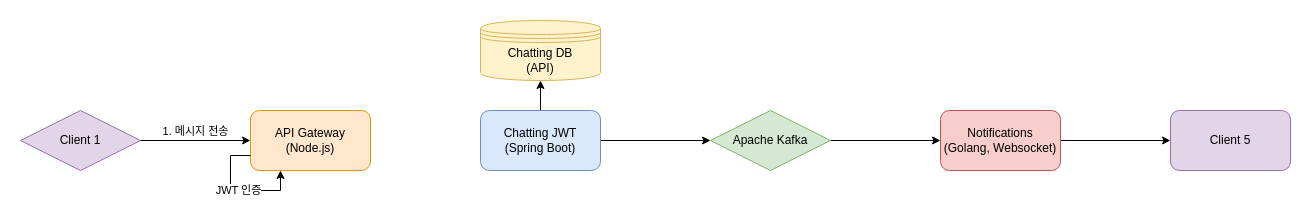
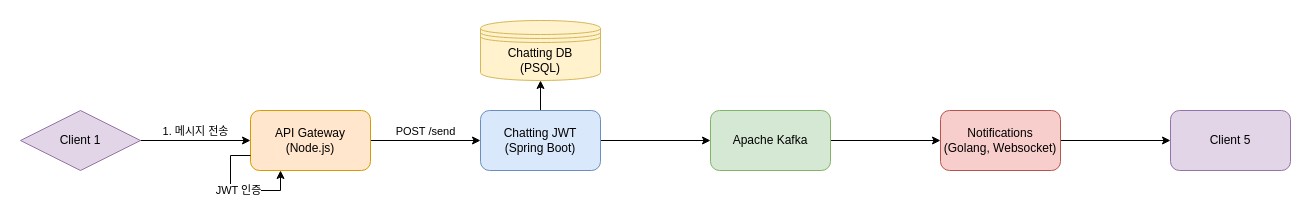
node "Chatting DB (API)": label "Chatting DB (API)" -> "Chatting DB (PSQL)"
edge "API Gateway (Node.js)" -> "Chatting JWT (Spring Boot)": added, label "POST /send"
node "Apache Kafka": shape diamond -> rounded rectangle
